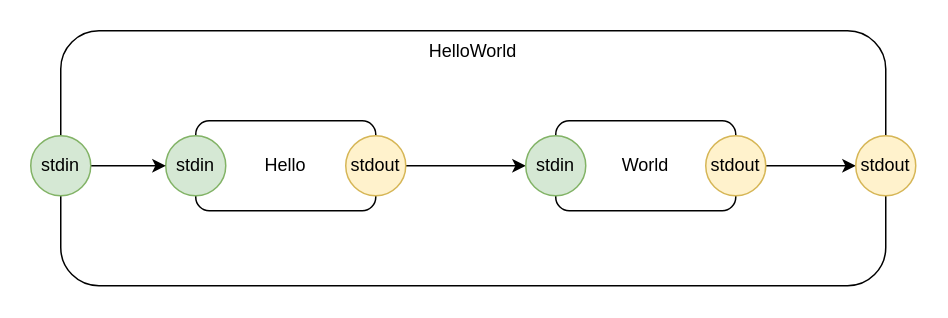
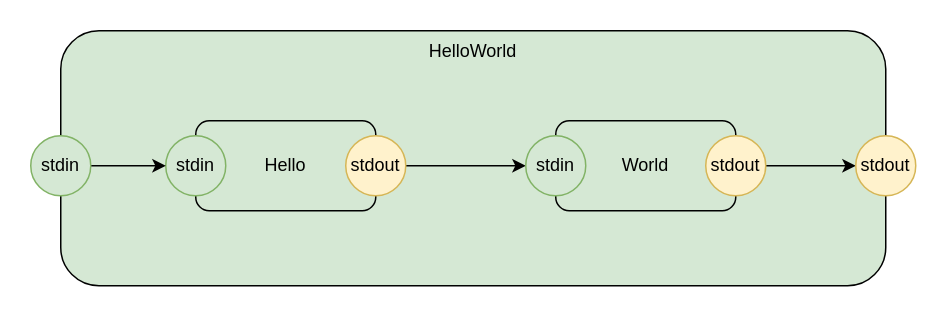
node "HelloWorld": fillcolor #ffffff -> #d5e8d4
node "Hello": fillcolor #ffffff -> #d5e8d4
node "World": fillcolor #ffffff -> #d5e8d4
